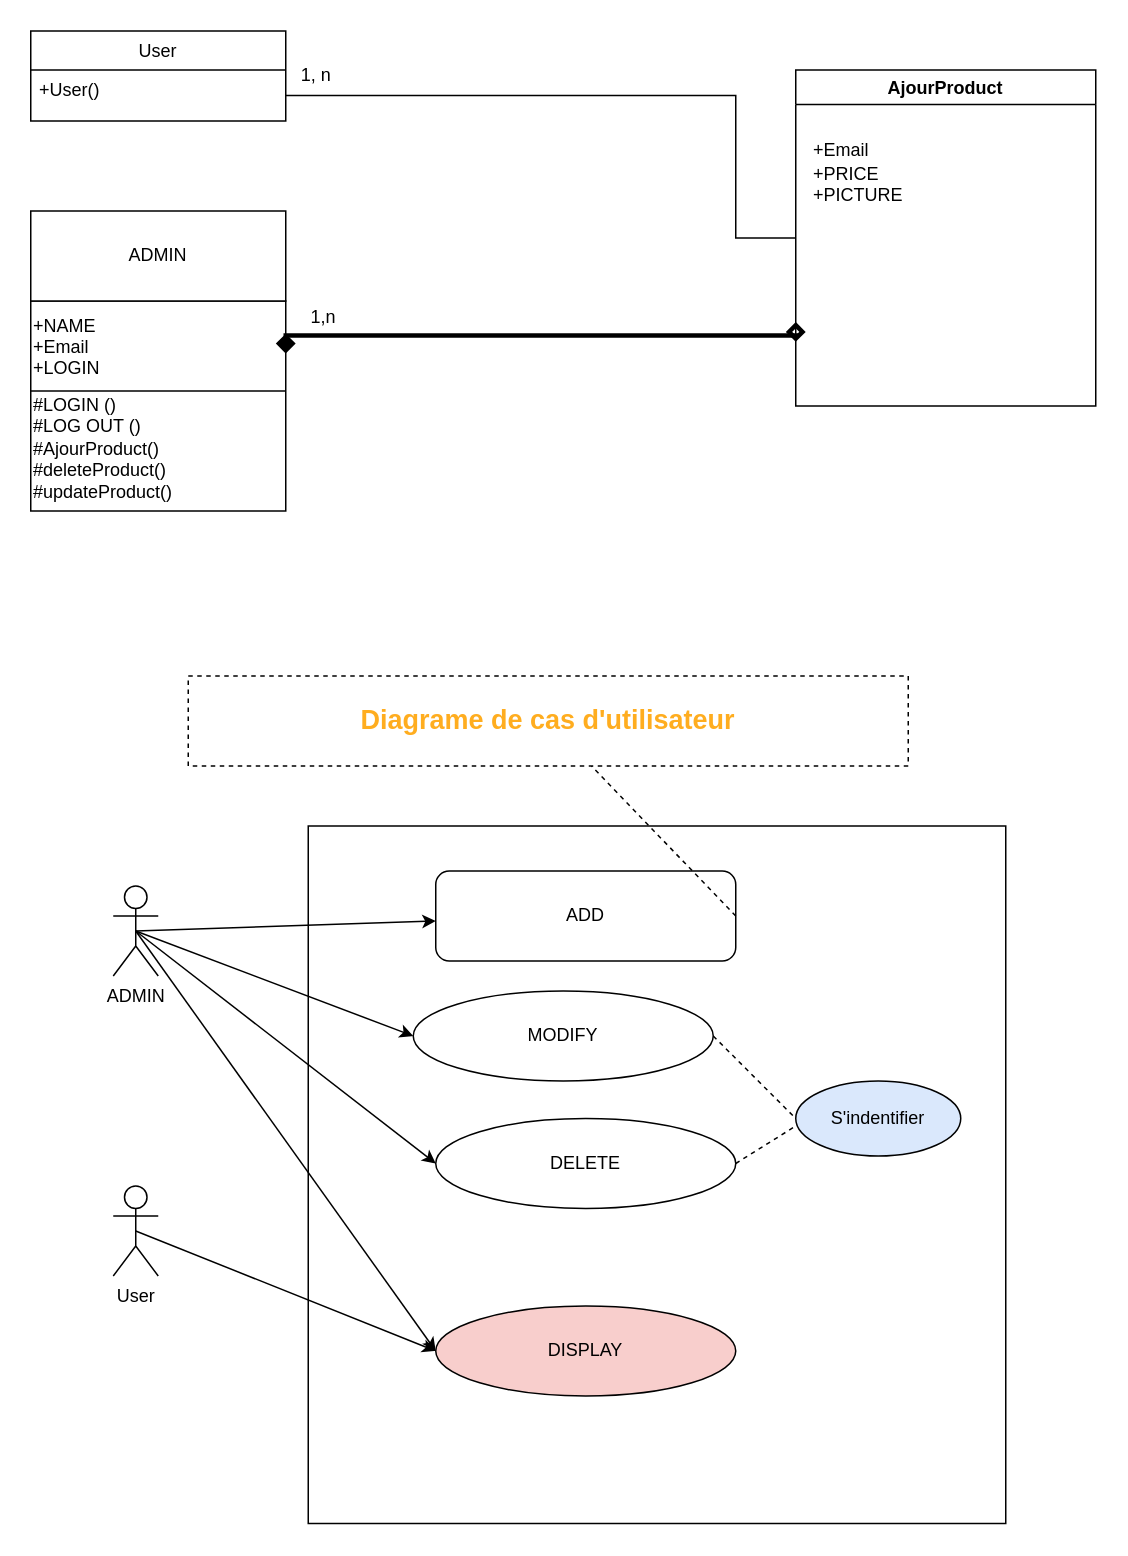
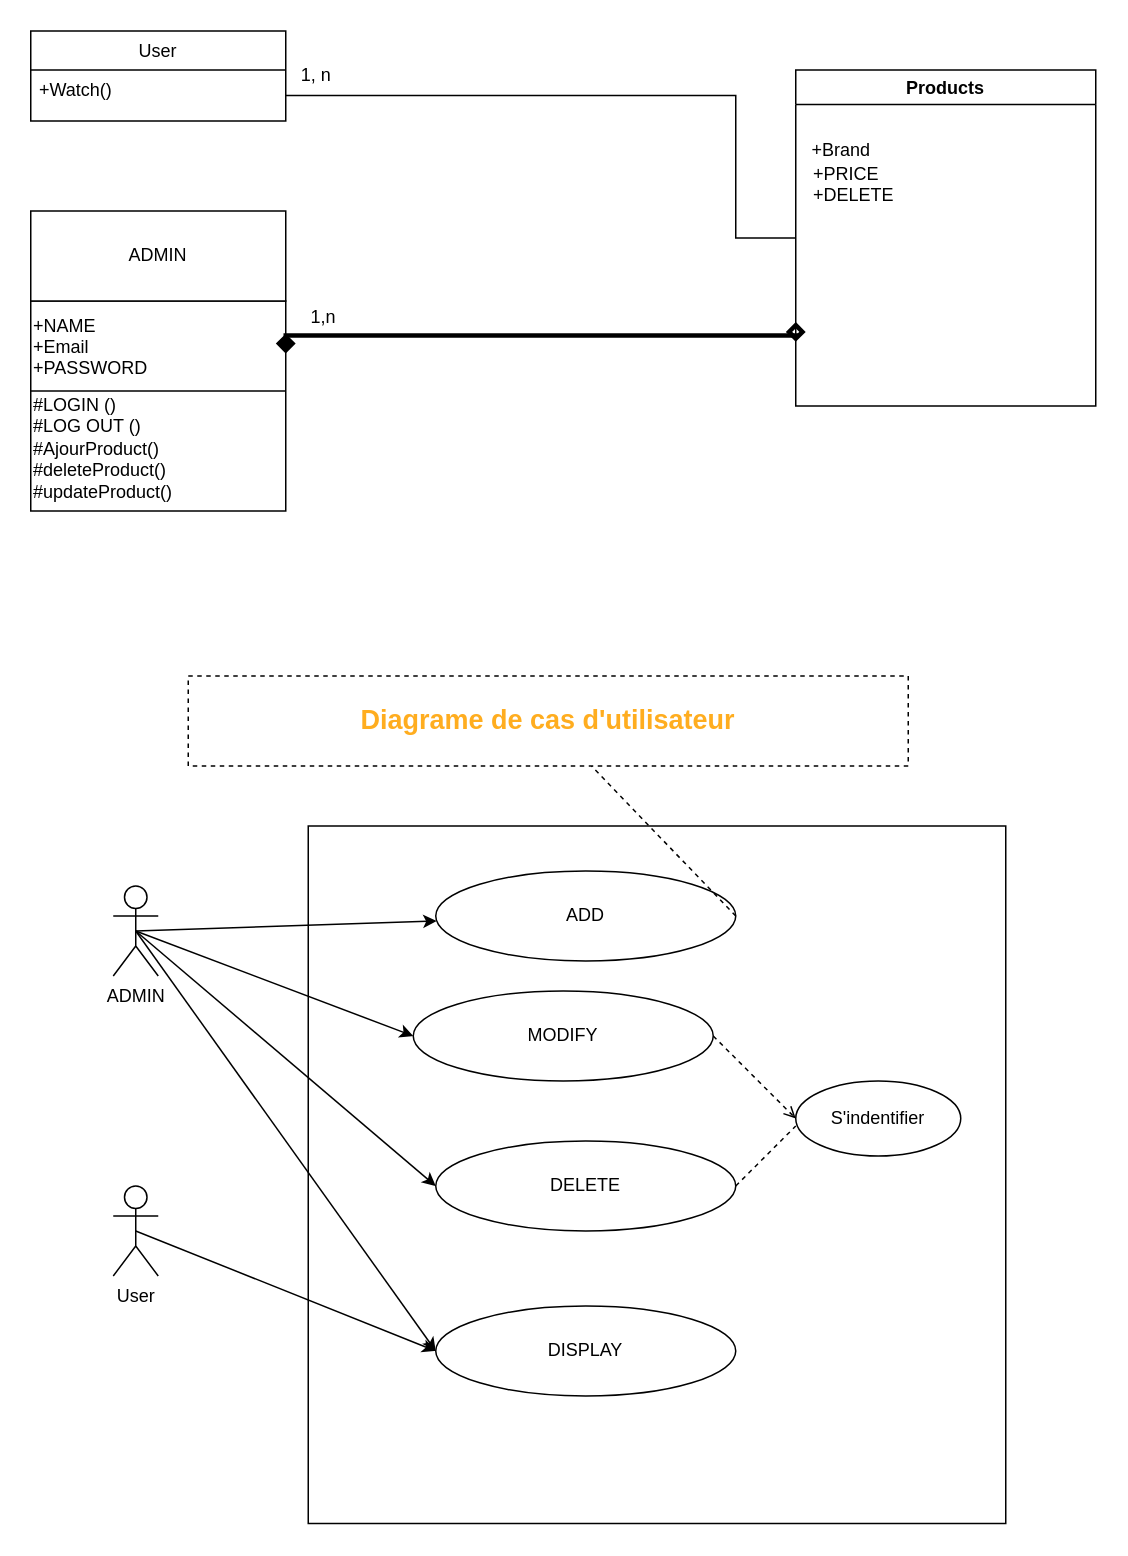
node "AjourProduct": label "AjourProduct" -> "Products"
node "+User()": label "+User()" -> "+Watch()"
node "+Email": label "+Email" -> "+Brand"
node "+PRICE +PICTURE": label "+PRICE +PICTURE" -> "+PRICE +DELETE"
node "+NAME +Email +LOGIN": label "+NAME +Email +LOGIN" -> "+NAME +Email +PASSWORD"
node "ADD": shape rounded rectangle -> ellipse
edge "MODIFY" -- "S'indentifier": arrowhead none -> open
node "S'indentifier": fillcolor #dae8fc -> #ffffff
node "DELETE": moved (586, 1163) -> (586, 1186)
node "DISPLAY": fillcolor #f8cecc -> #ffffff
